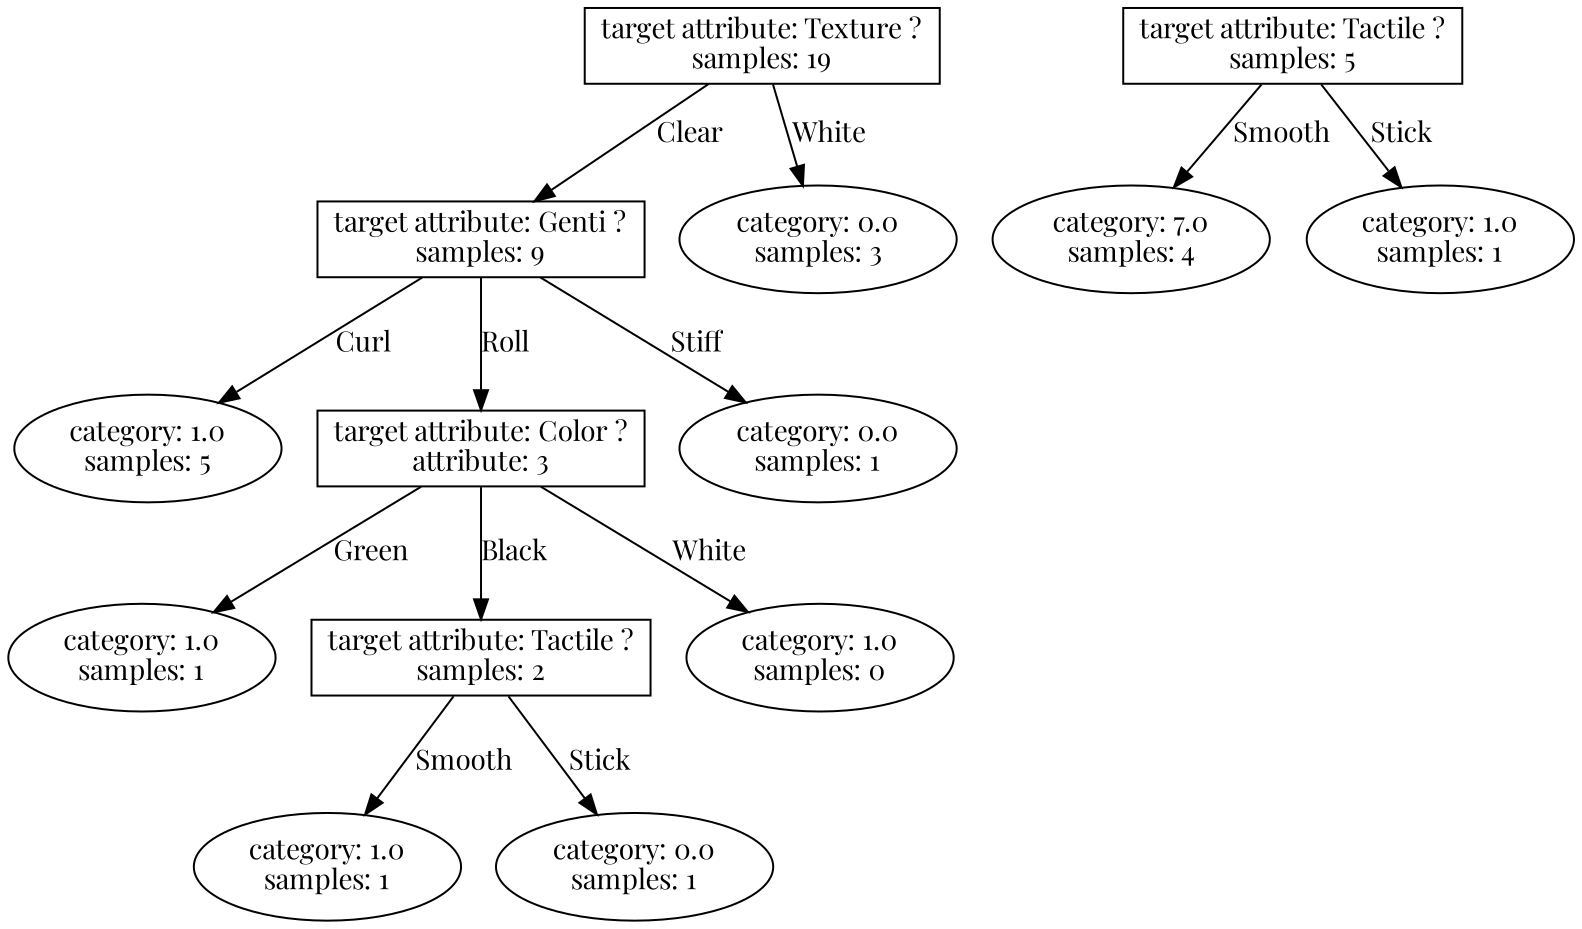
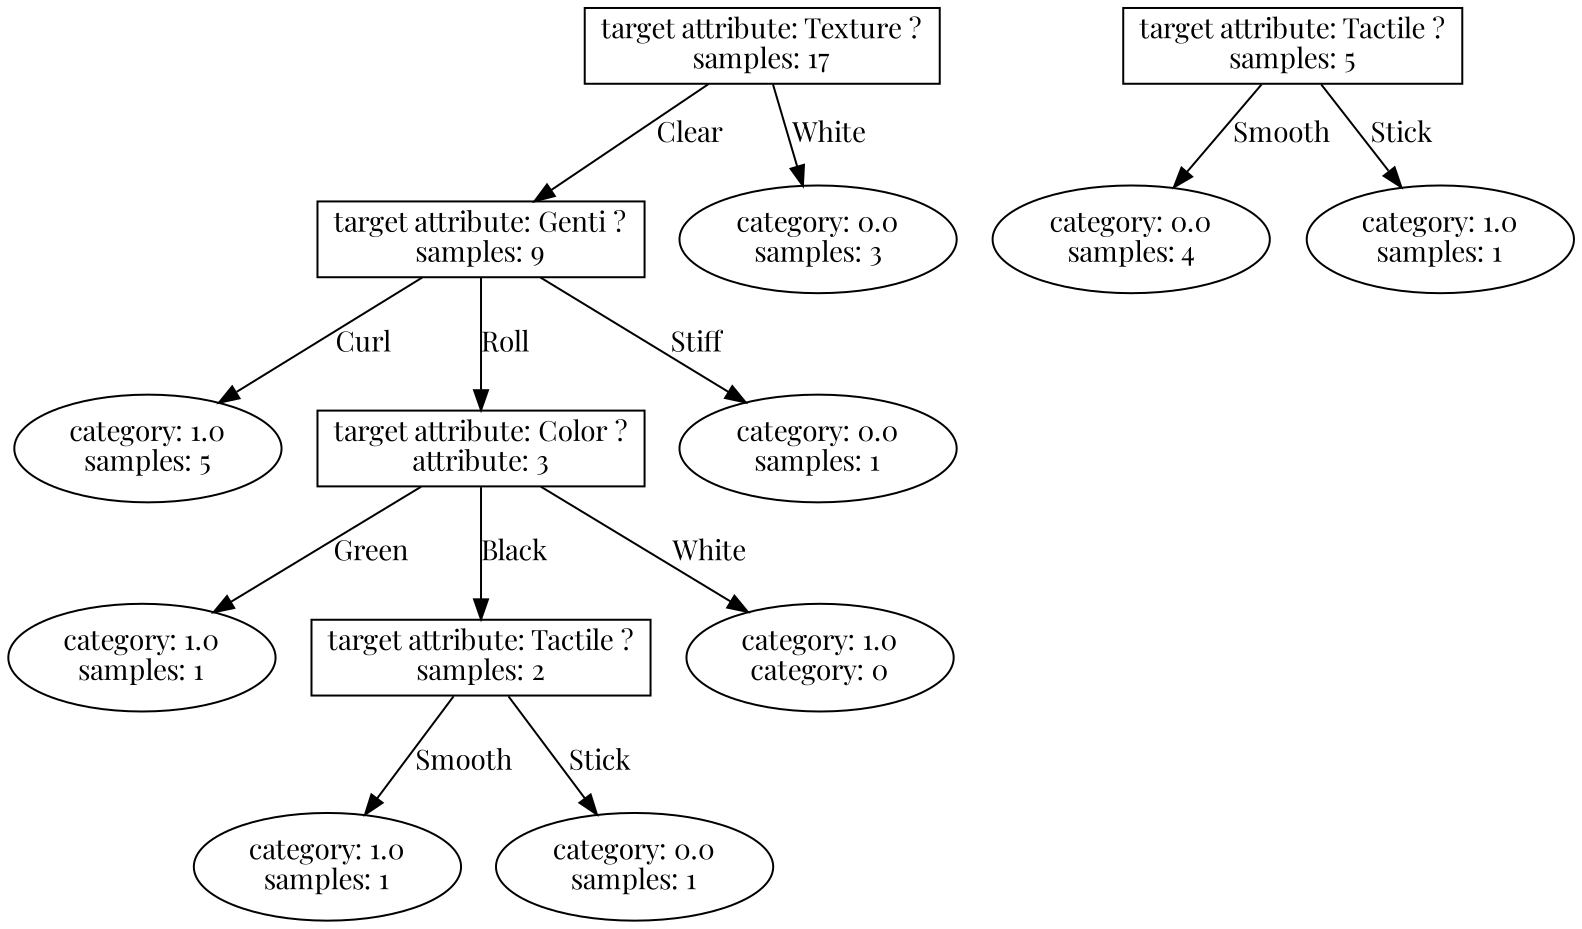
node "target attribute: Texture ? samples: 19": label "target attribute: Texture ? samples: 19" -> "target attribute: Texture ? samples: 17"
node "category: 7.0 samples: 4": label "category: 7.0 samples: 4" -> "category: 0.0 samples: 4"
node "category: 1.0 samples: 0": label "category: 1.0 samples: 0" -> "category: 1.0 category: 0"
